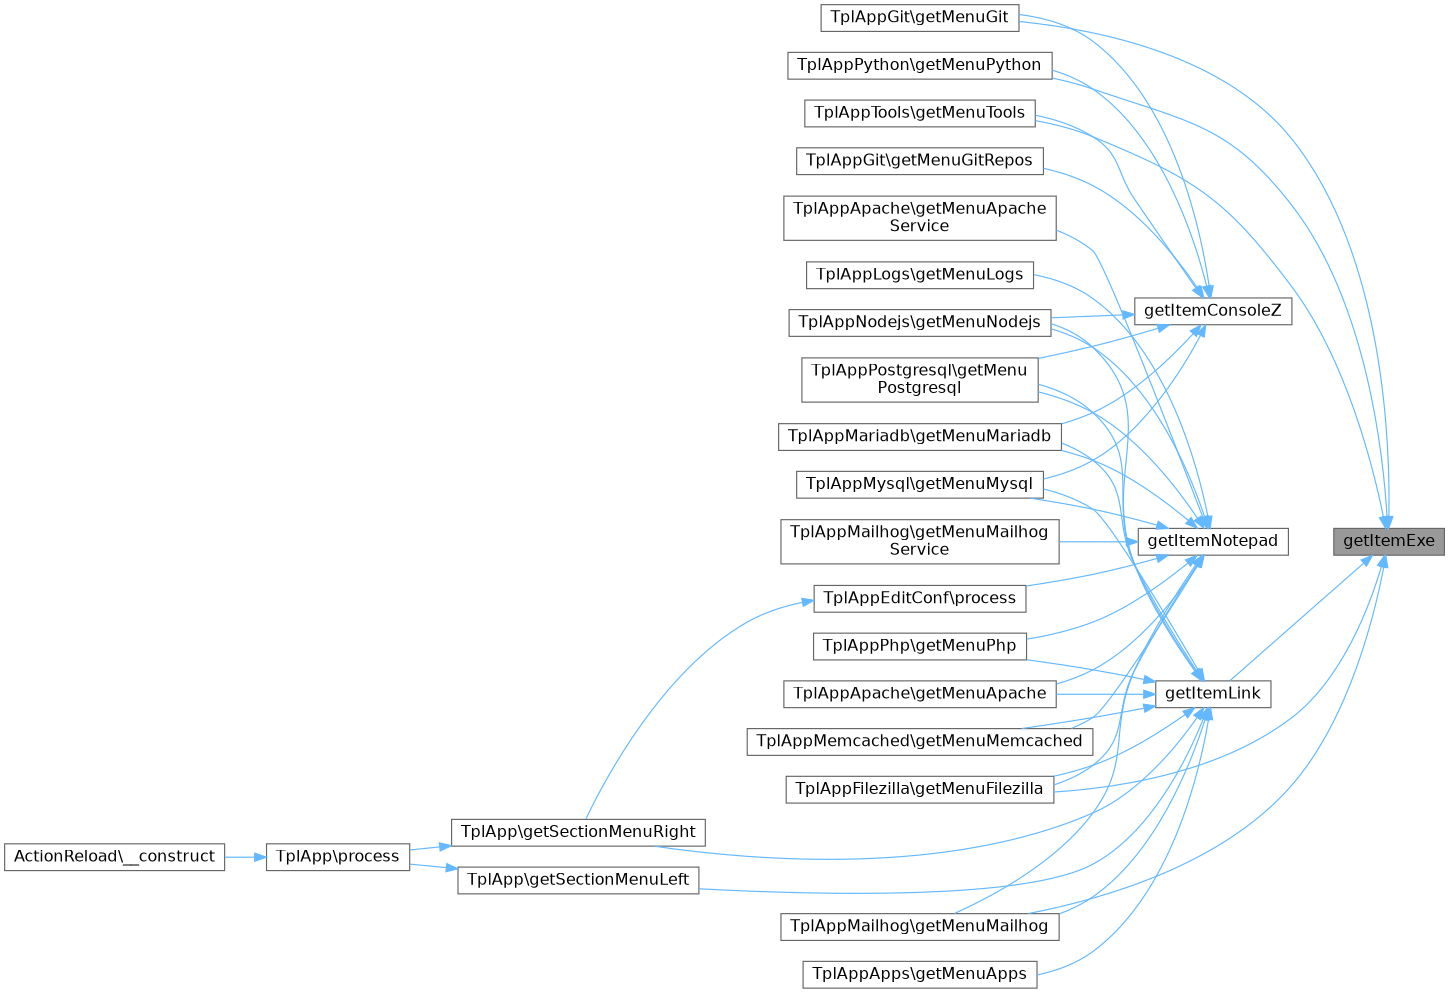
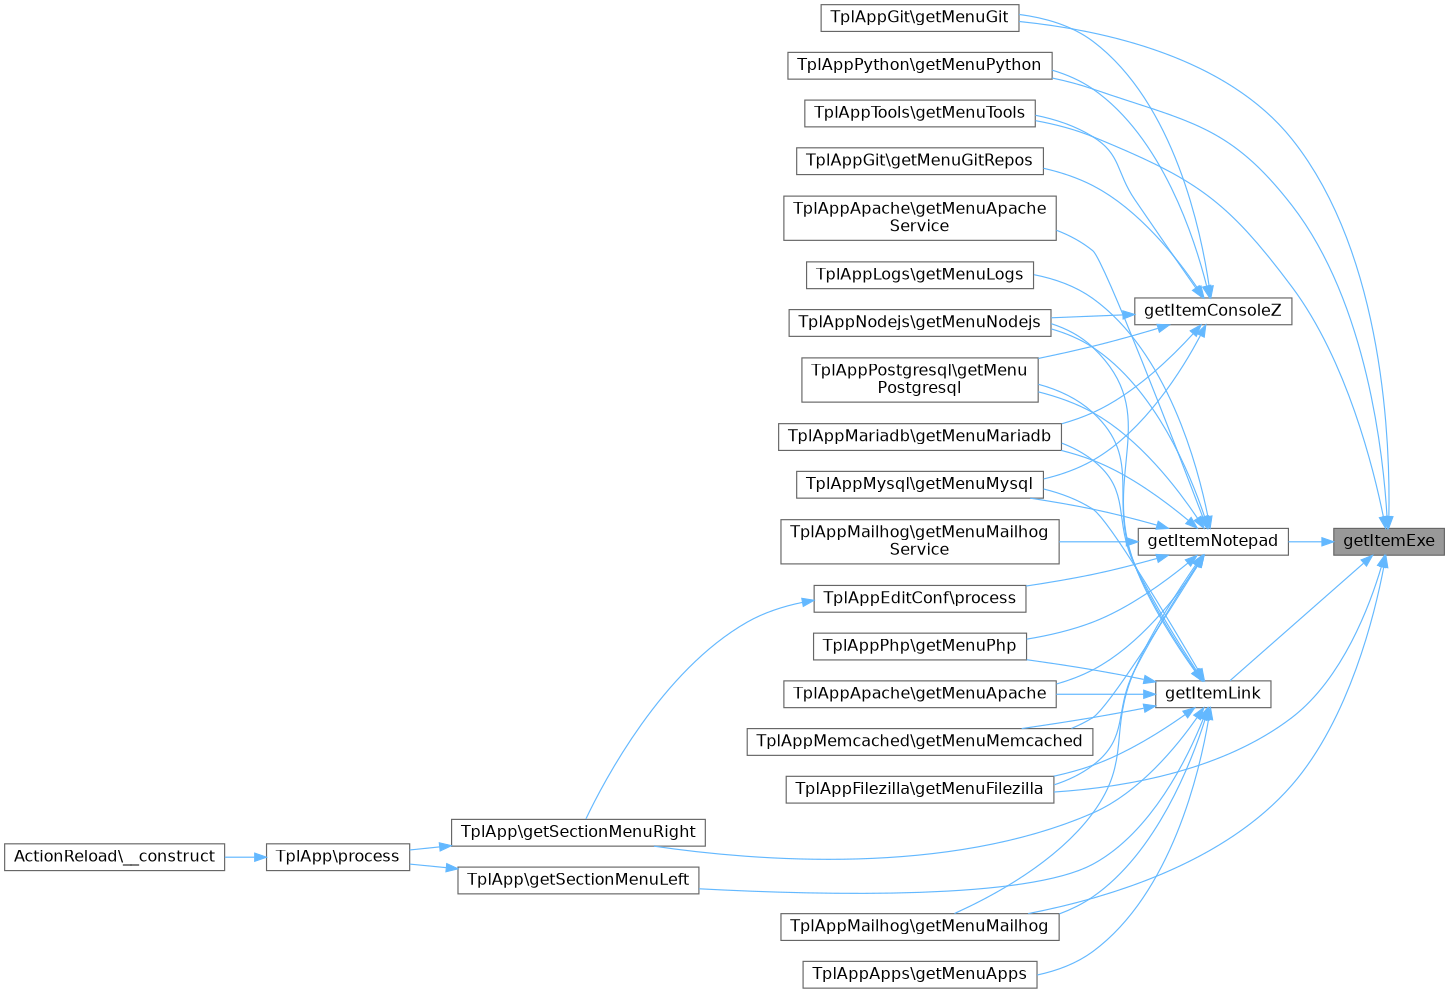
edge "getItemNotepad" -> "getItemExe": added
